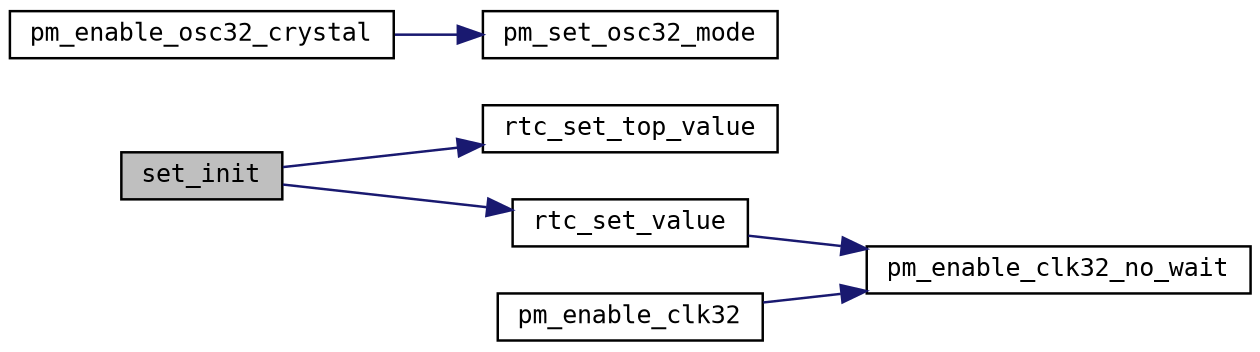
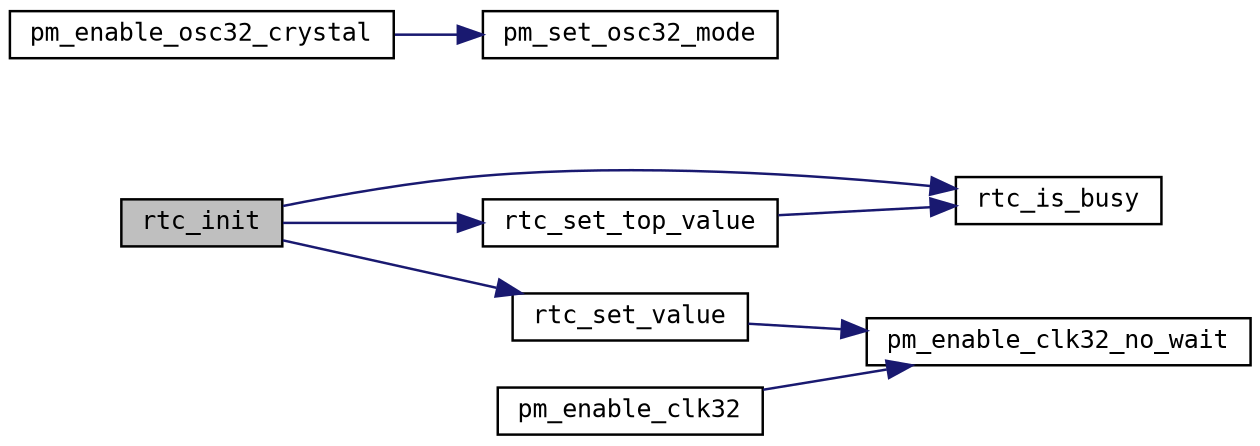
node "set_init": label "set_init" -> "rtc_init"
node "rtc_is_busy": added
